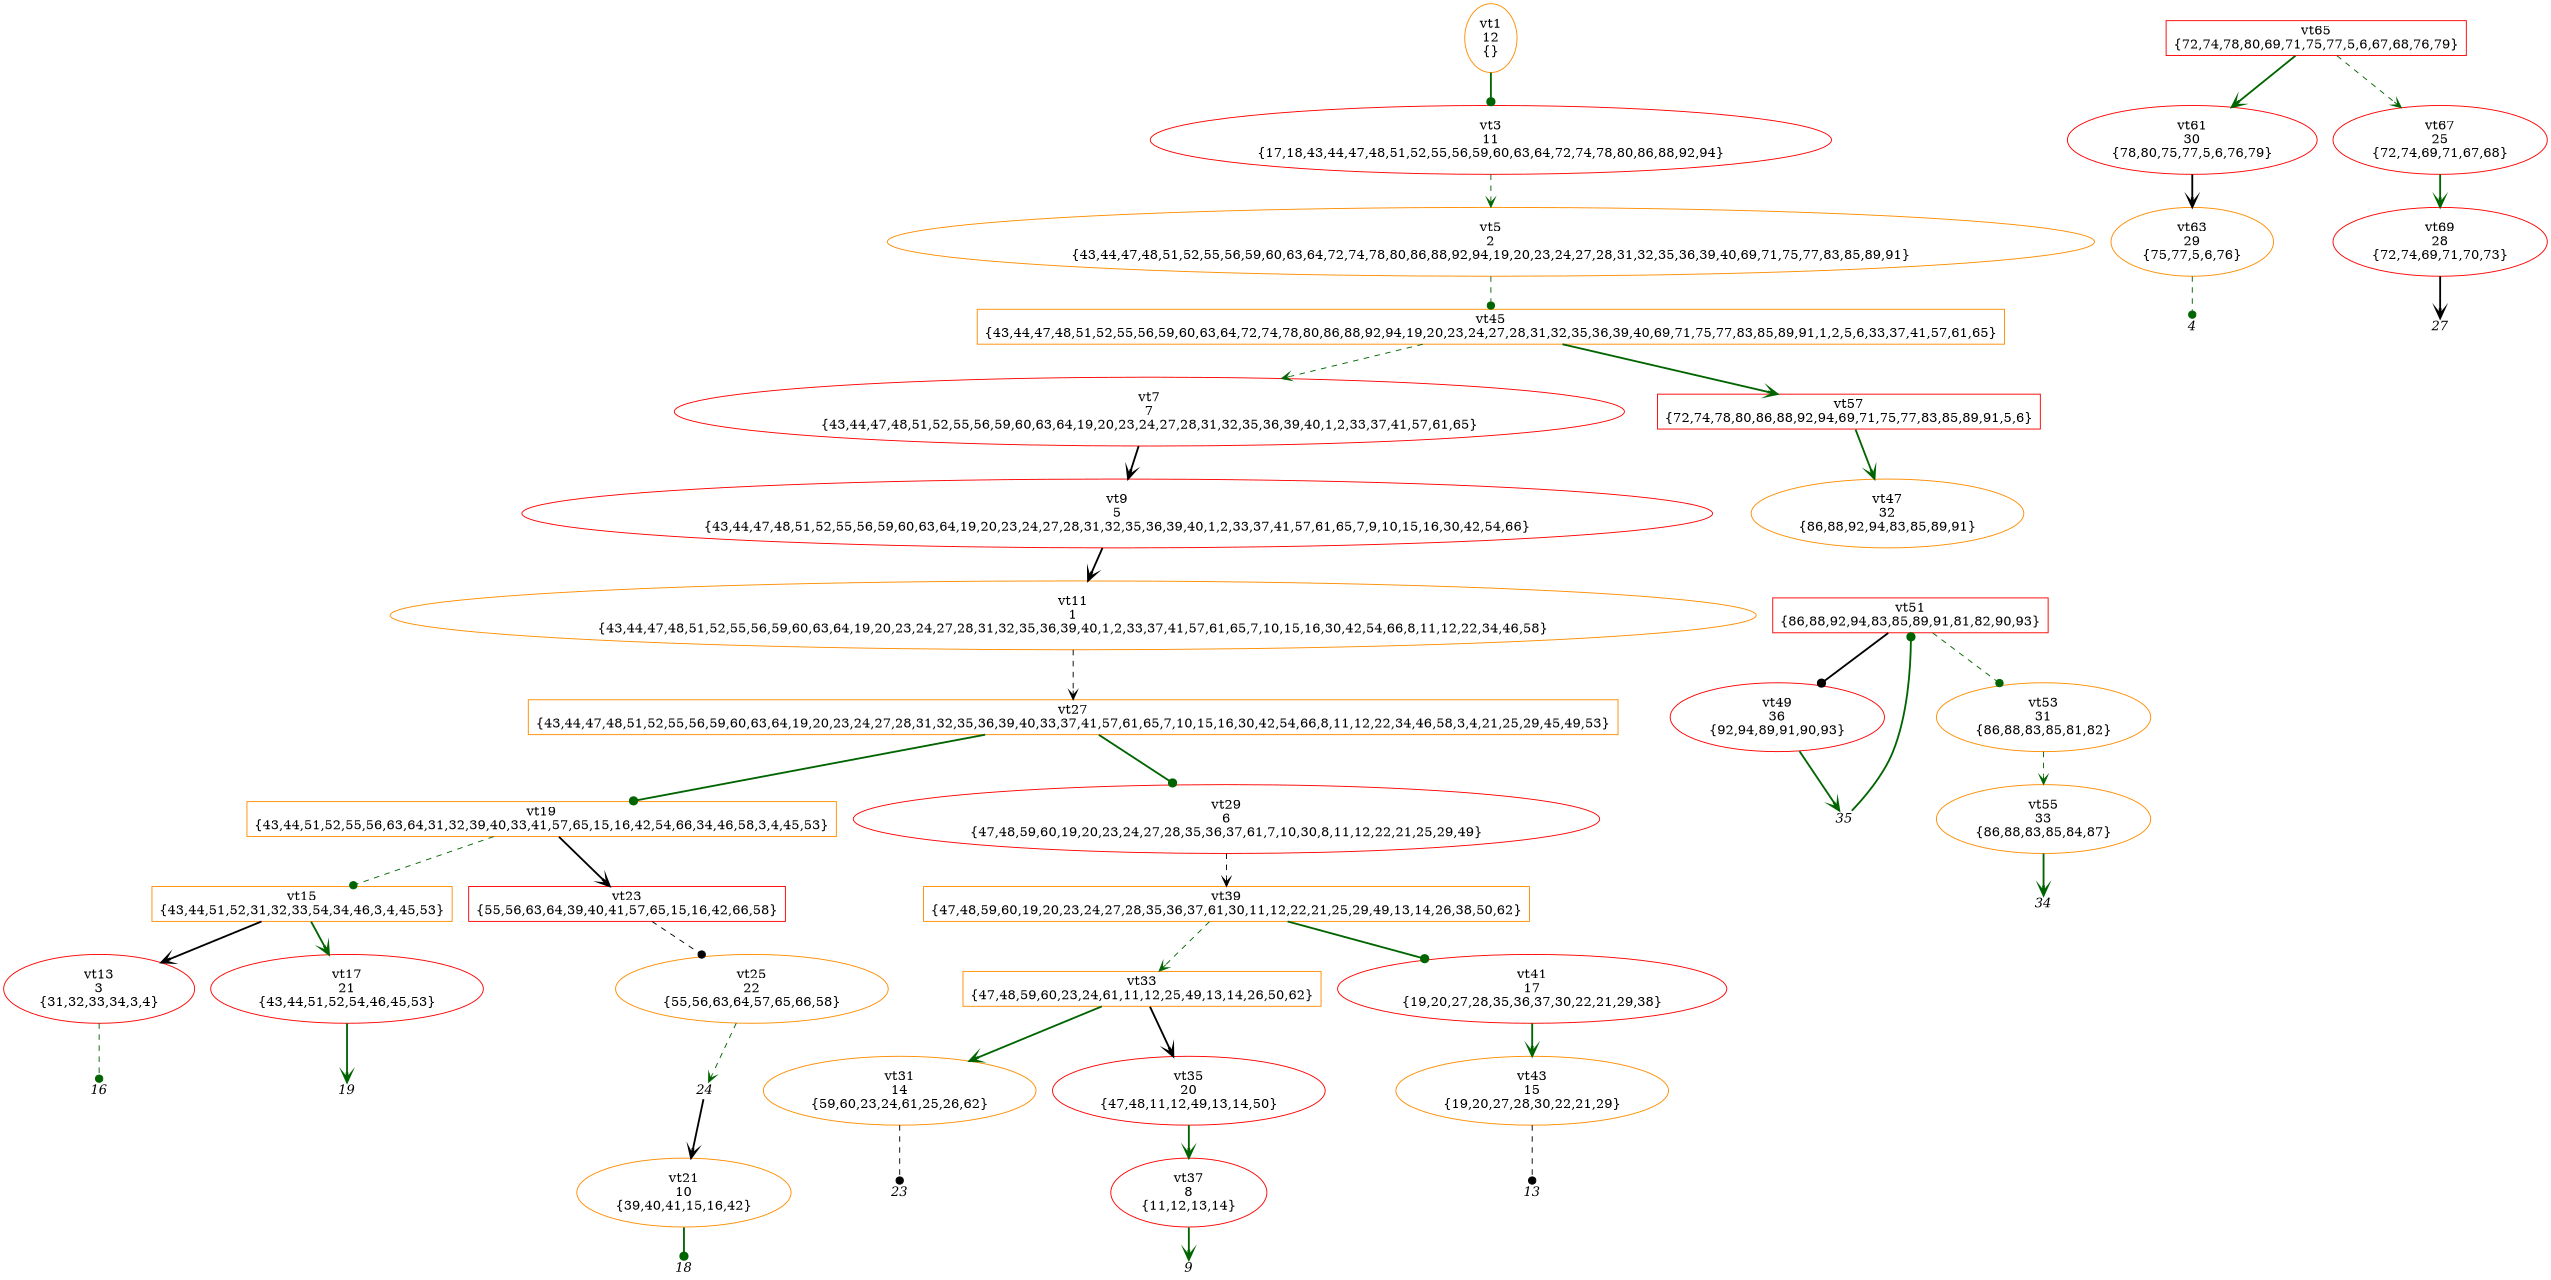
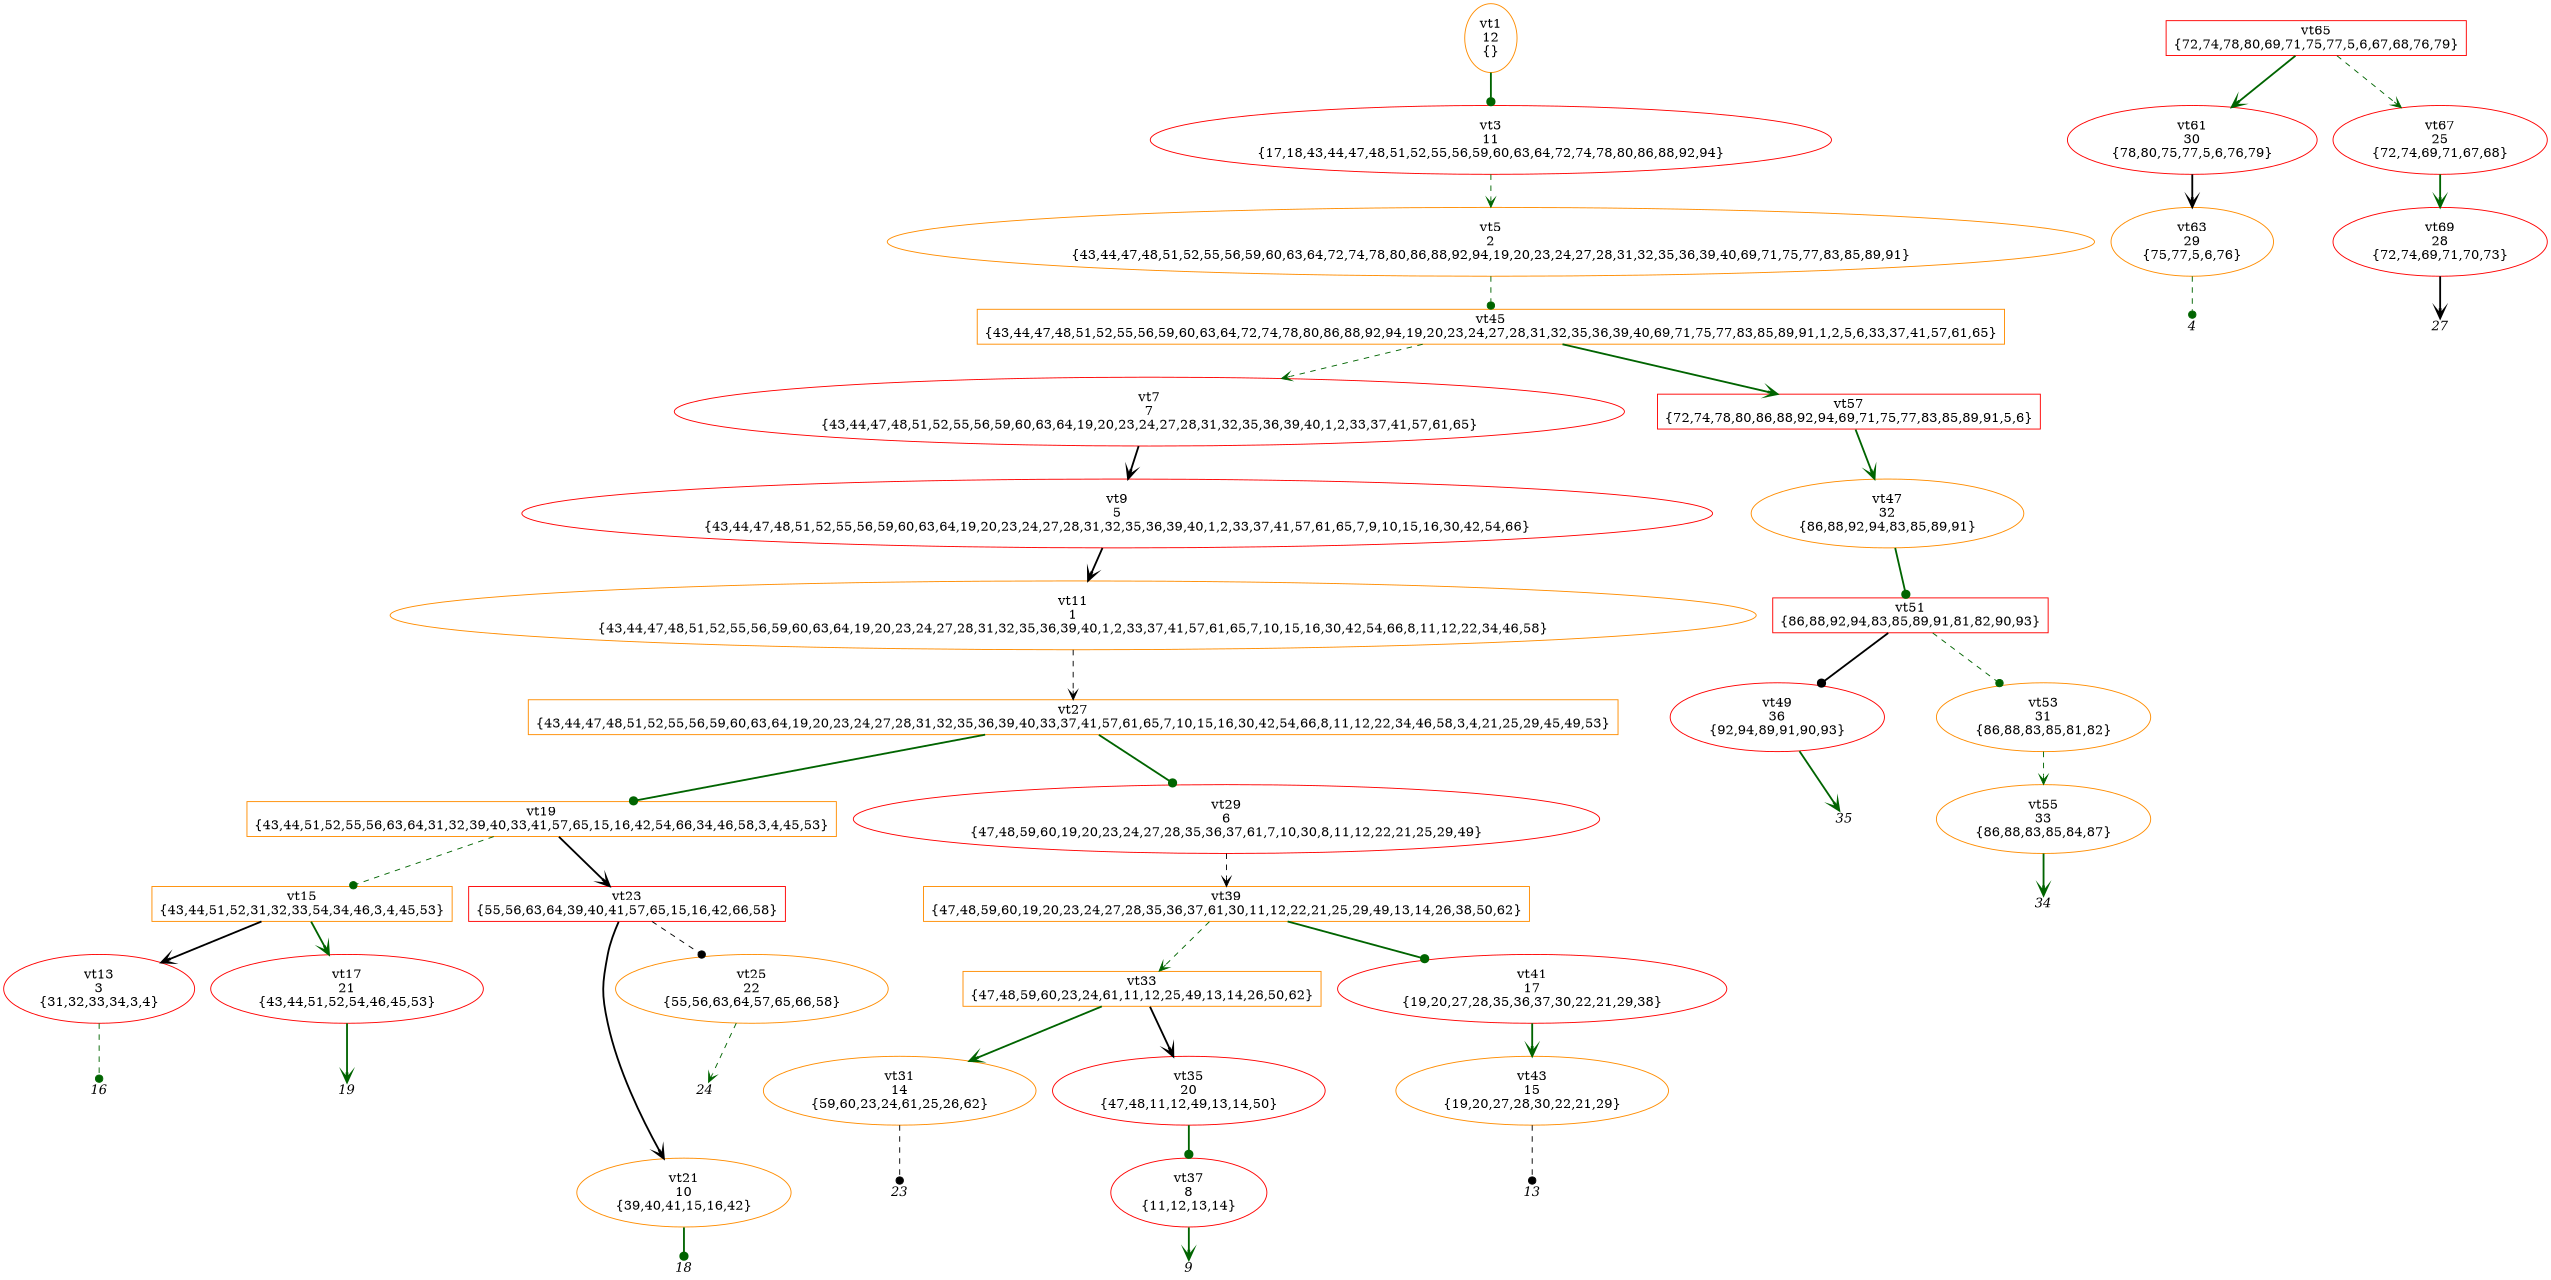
edge "35" -> "vt51 {86,88,92,94,83,85,89,91,81,82,90,93}": now "vt47 32 {86,88,92,94,83,85,89,91}" -> "vt51 {86,88,92,94,83,85,89,91,81,82,90,93}"
edge "24" -> "vt21 10 {39,40,41,15,16,42}": now "vt23 {55,56,63,64,39,40,41,57,65,15,16,42,66,58}" -> "vt21 10 {39,40,41,15,16,42}"
edge "vt35 20 {47,48,11,12,49,13,14,50}" -> "vt37 8 {11,12,13,14}": arrowhead vee -> dot
